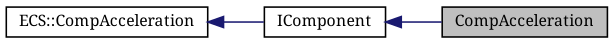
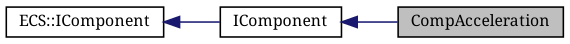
node "ECS::CompAcceleration": label "ECS::CompAcceleration" -> "ECS::IComponent"
